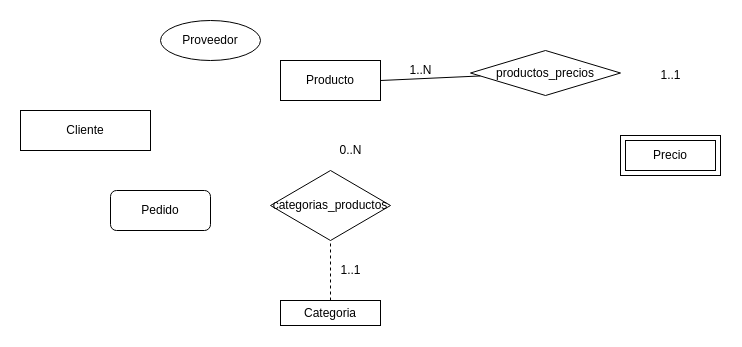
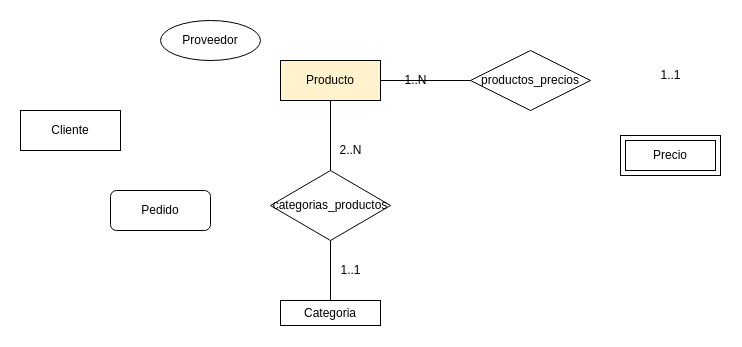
node "1..N": moved (421, 71) -> (416, 81)
node "productos_precios": size 150x45 -> 120x60
node "Producto": fillcolor #ffffff -> #fff2cc
node "Cliente": size 130x40 -> 100x40
edge "Producto" -- "categorias_productos": added
node "0..N": label "0..N" -> "2..N"
edge "categorias_productos" -- "Categoria": style dashed -> solid
